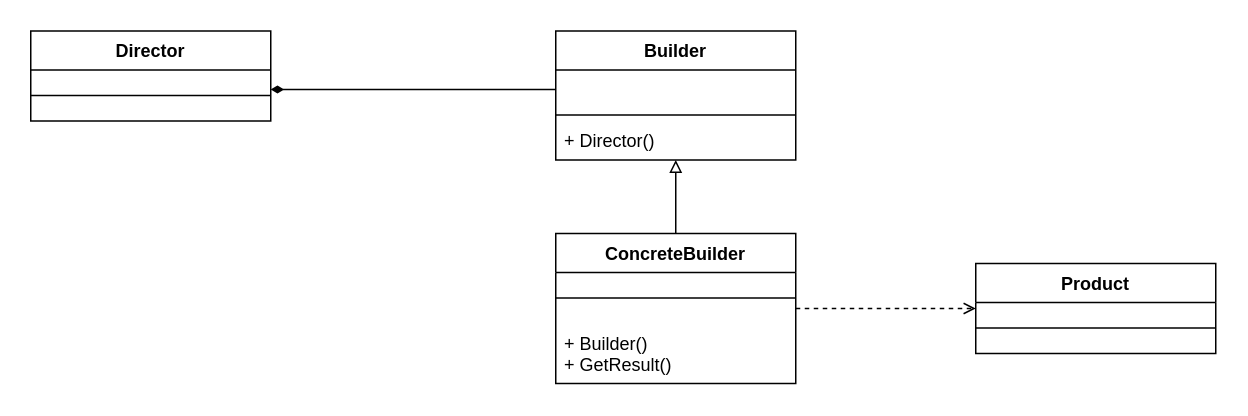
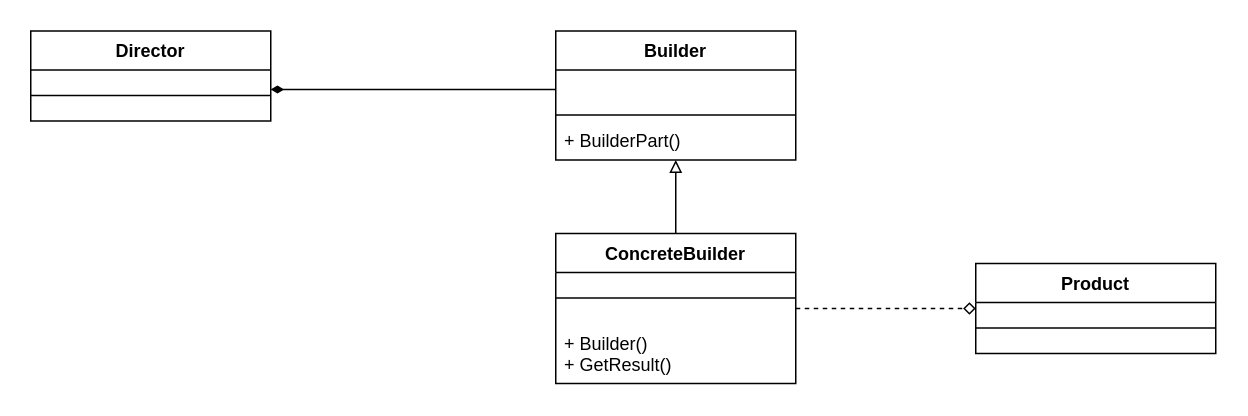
node "+ Director()": label "+ Director()" -> "+ BuilderPart()"
edge "ConcreteBuilder" -> "Product": arrowhead open -> diamond
